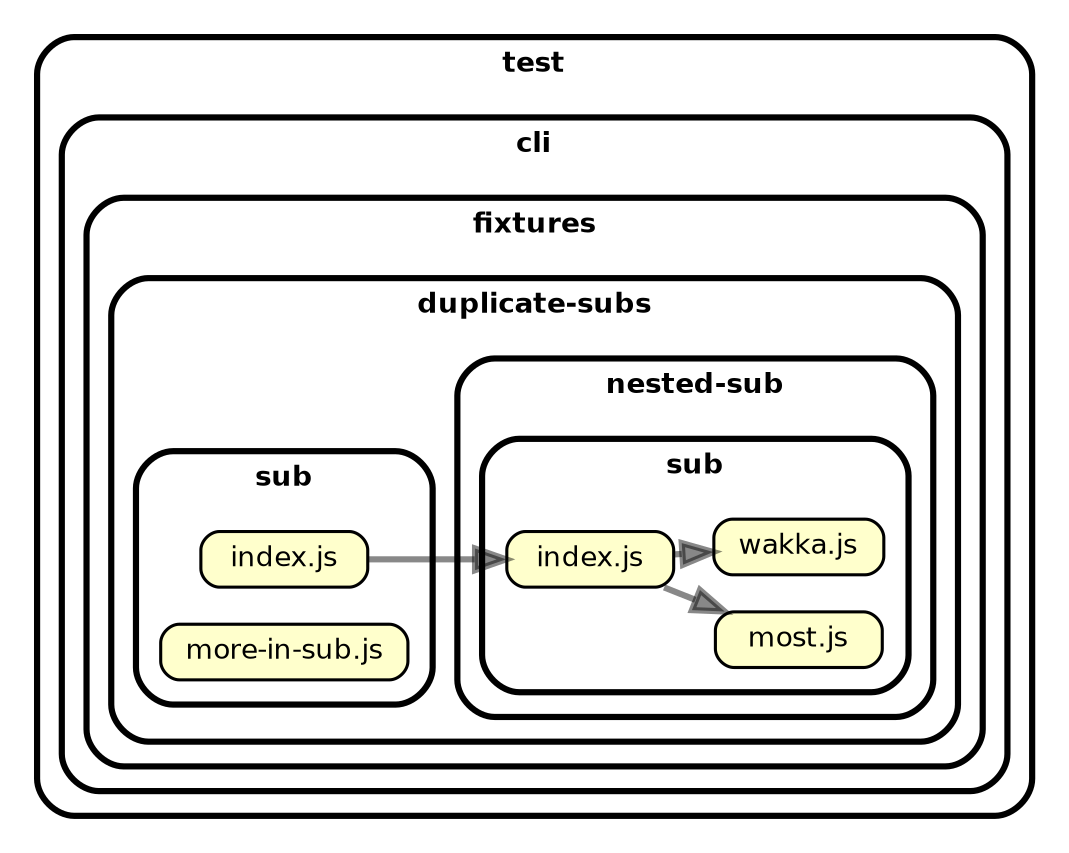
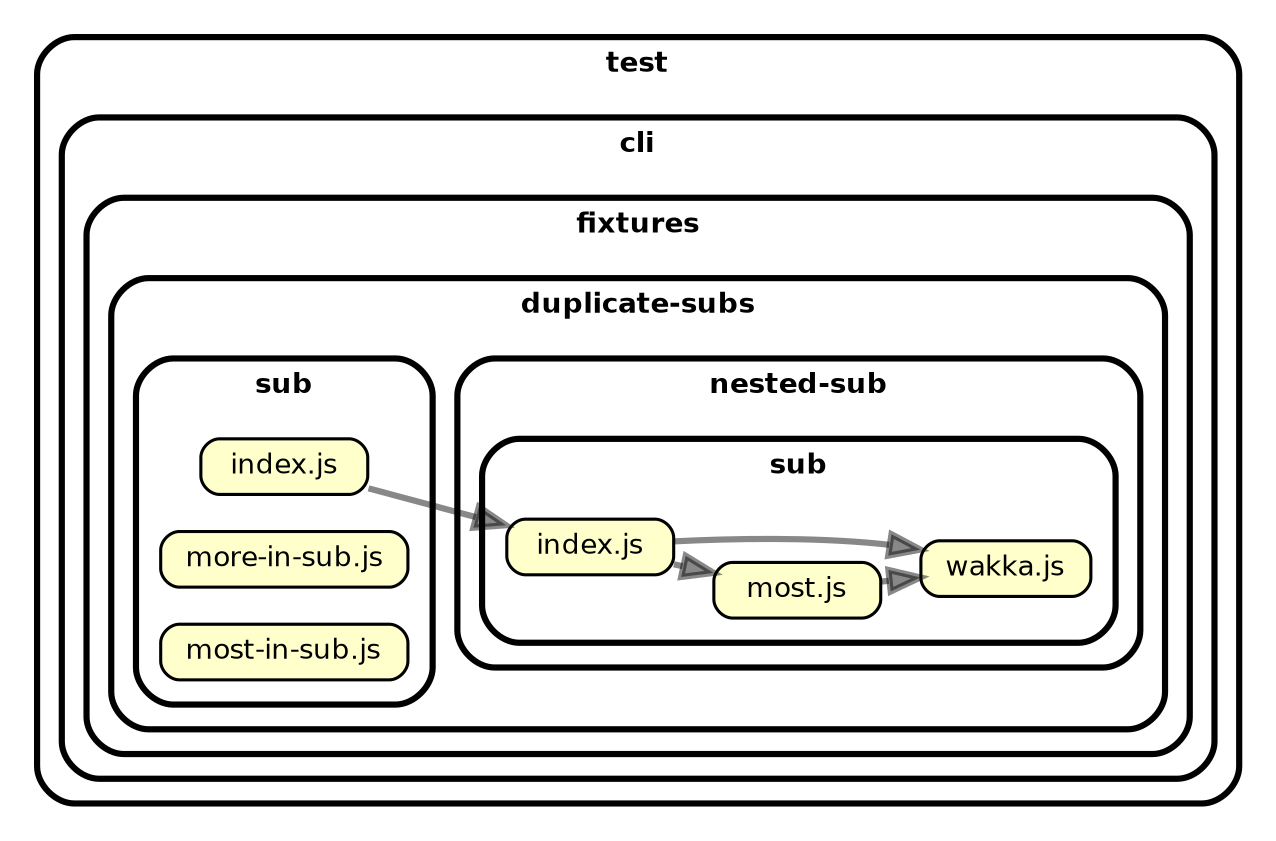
edge "most.js" -> "wakka.js": added
node "most-in-sub.js": added
